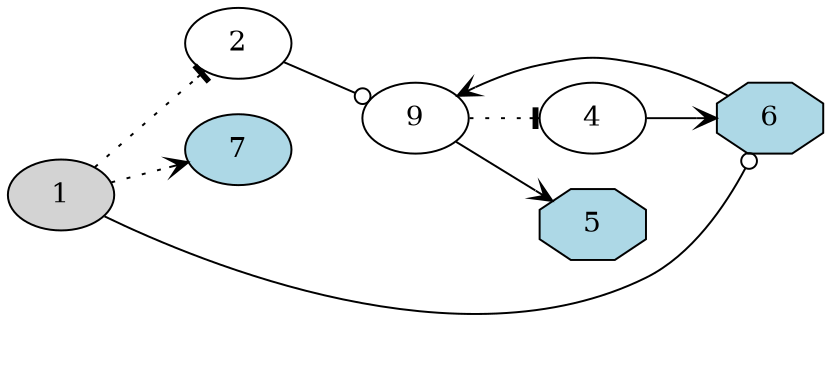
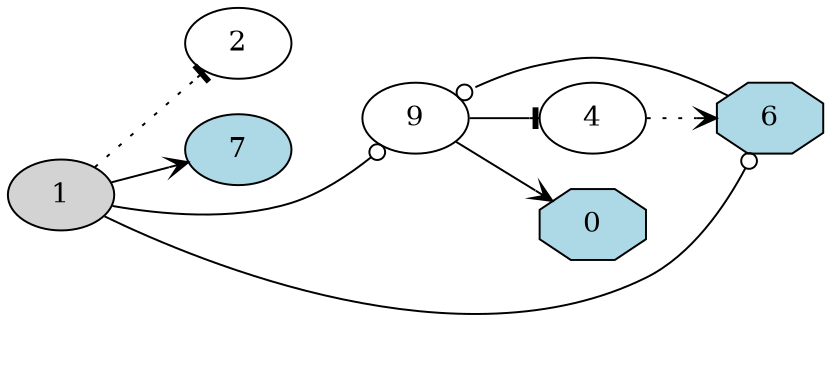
edge "6" -> "9": arrowhead vee -> odot
edge "2" -> "9": now "1" -> "9"
edge "9" -> "4": style dotted -> solid
edge "4" -> "6": style solid -> dotted
edge "1" -> "7": style dotted -> solid
node "5": label "5" -> "0"
